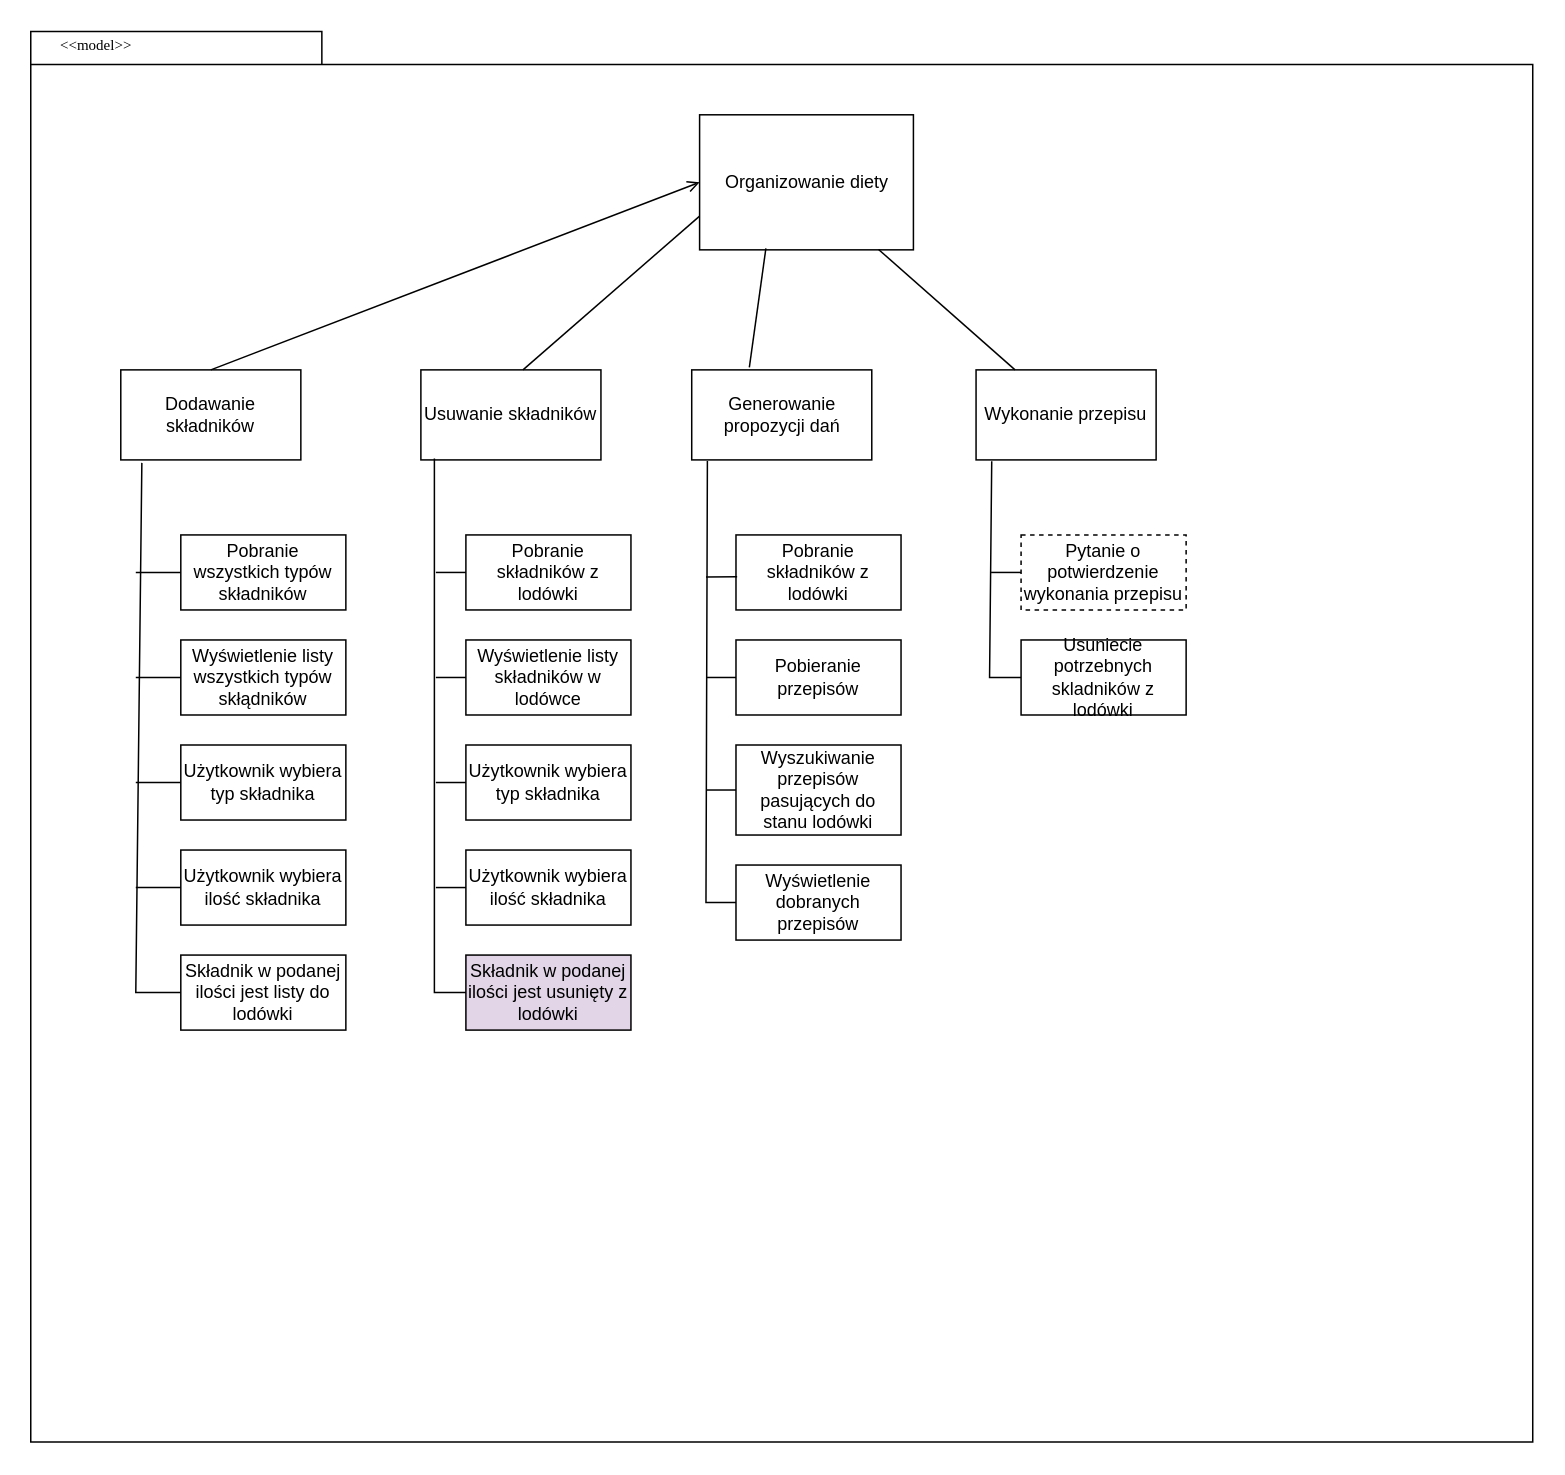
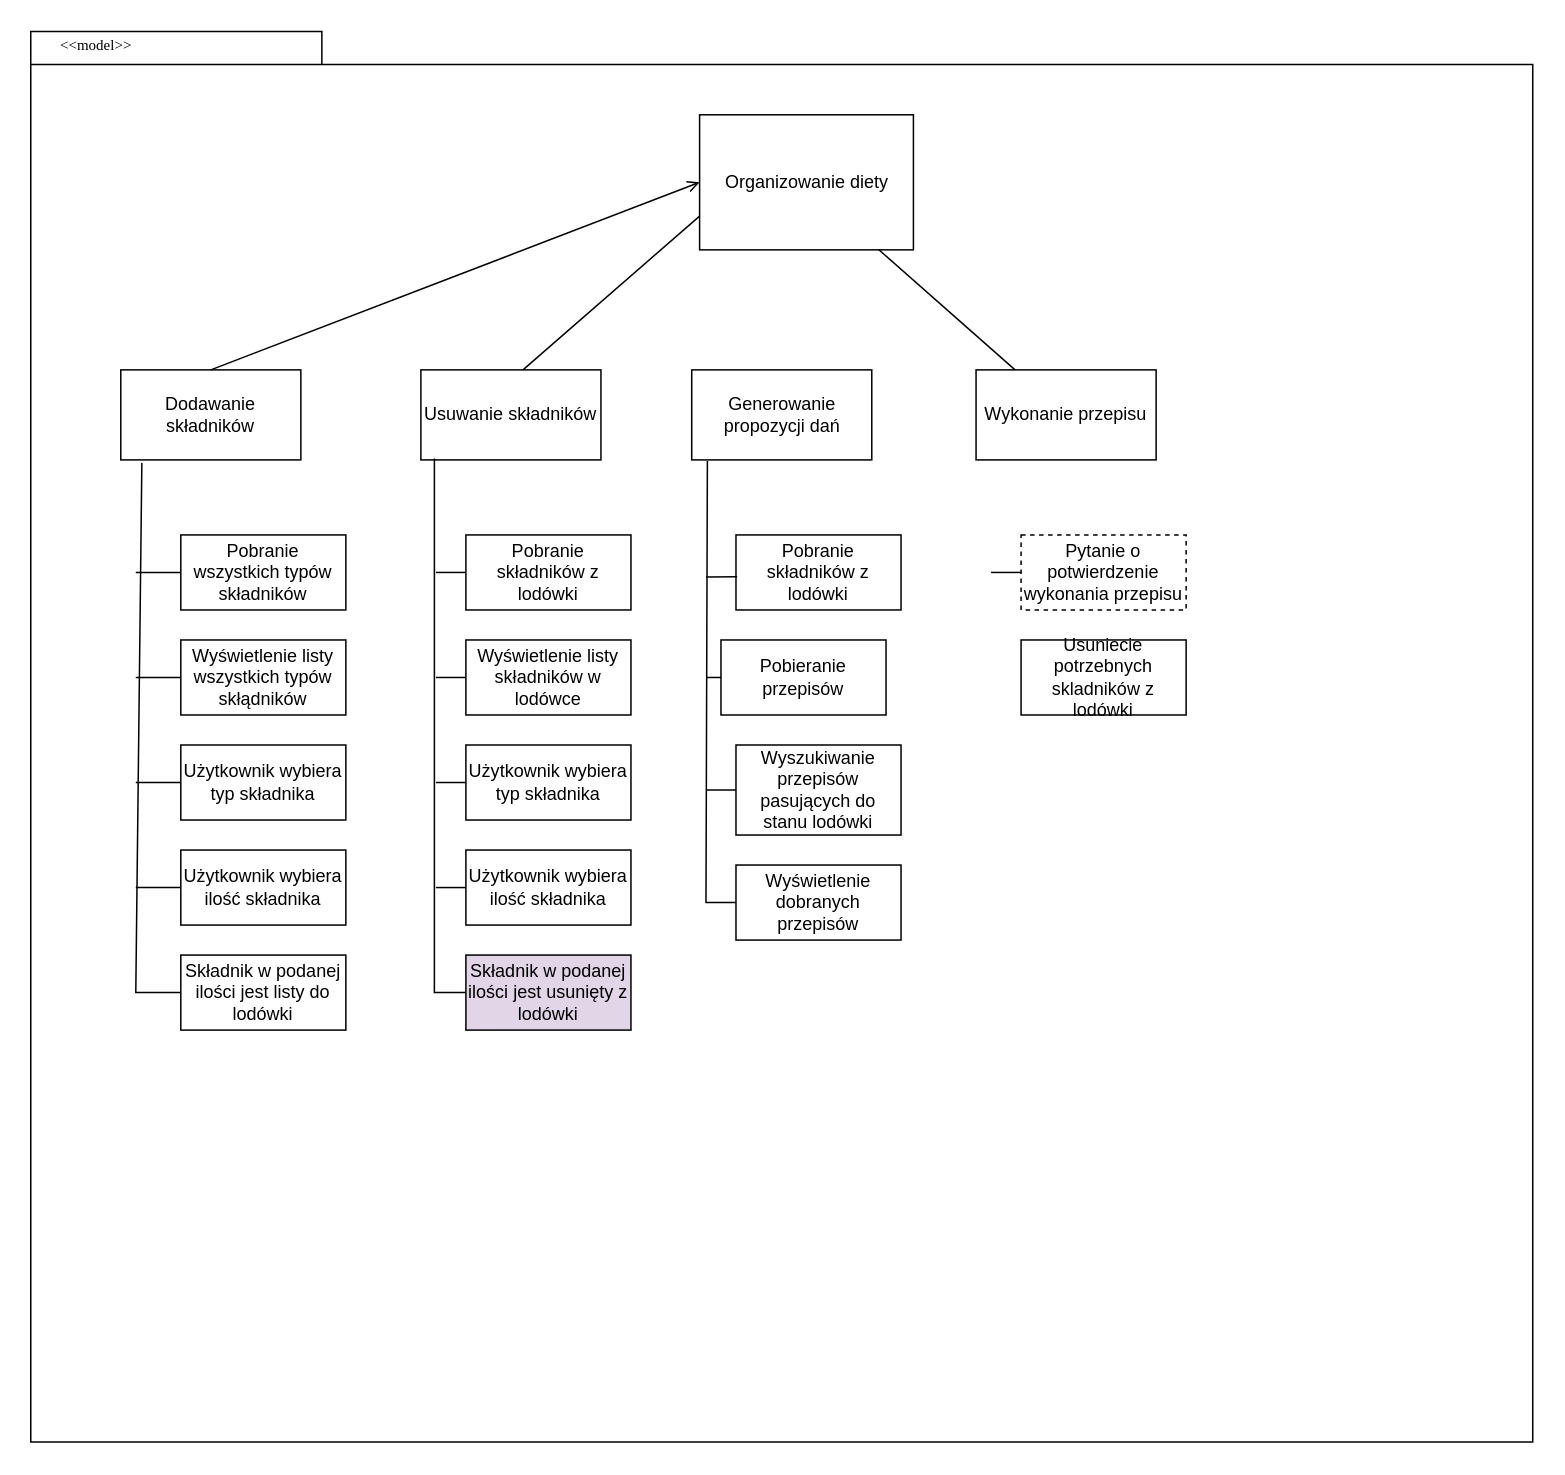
edge "Organizowanie diety" -- "Generowanie propozycji dań": removed
edge "Wykonanie przepisu" -- "Usuniecie potrzebnych skladników z lodówki": removed
node "Pobieranie przepisów": moved (818, 677) -> (803, 677)
